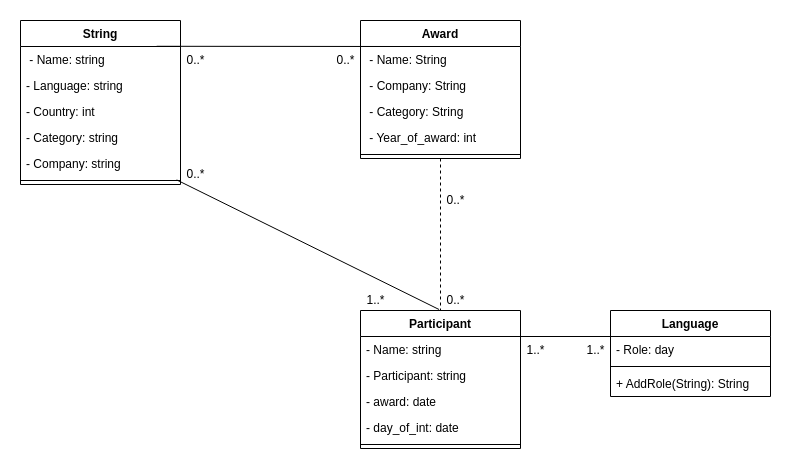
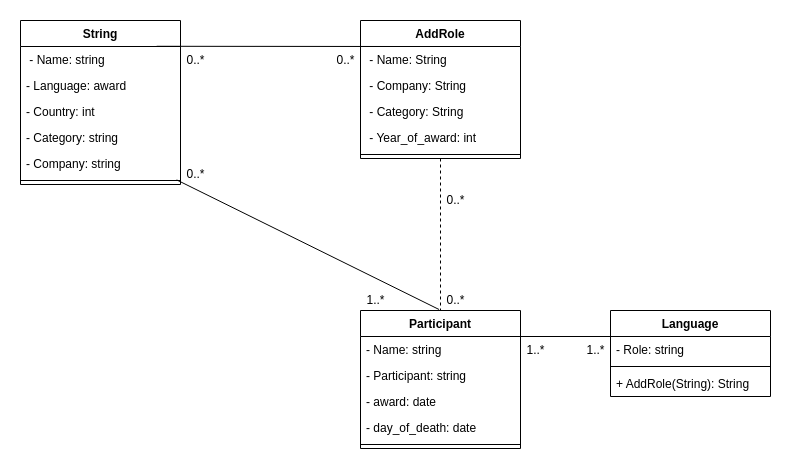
node "Award": label "Award" -> "AddRole"
node "- Language: string": label "- Language: string" -> "- Language: award"
node "- Role: day": label "- Role: day" -> "- Role: string"
node "- day_of_int: date": label "- day_of_int: date" -> "- day_of_death: date"
